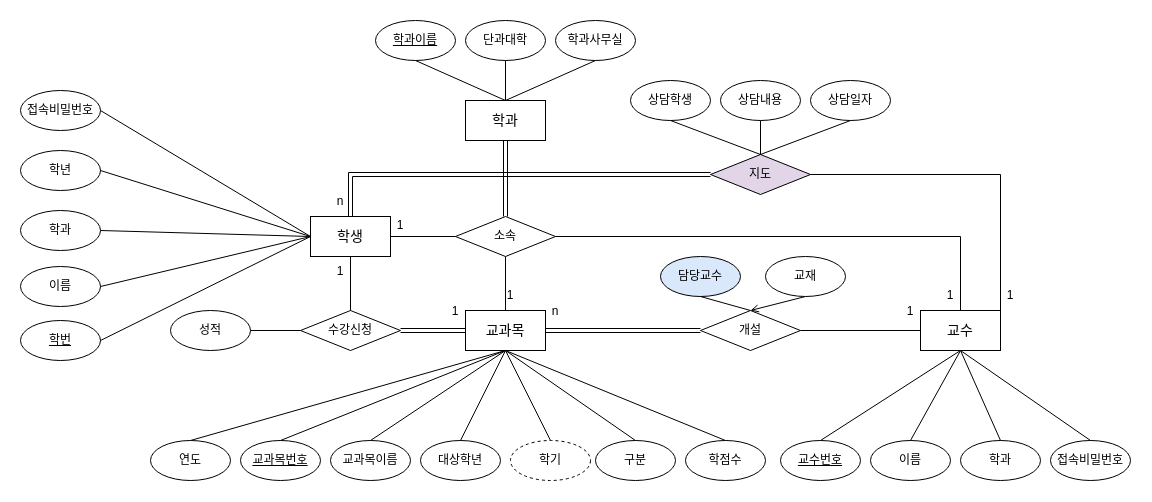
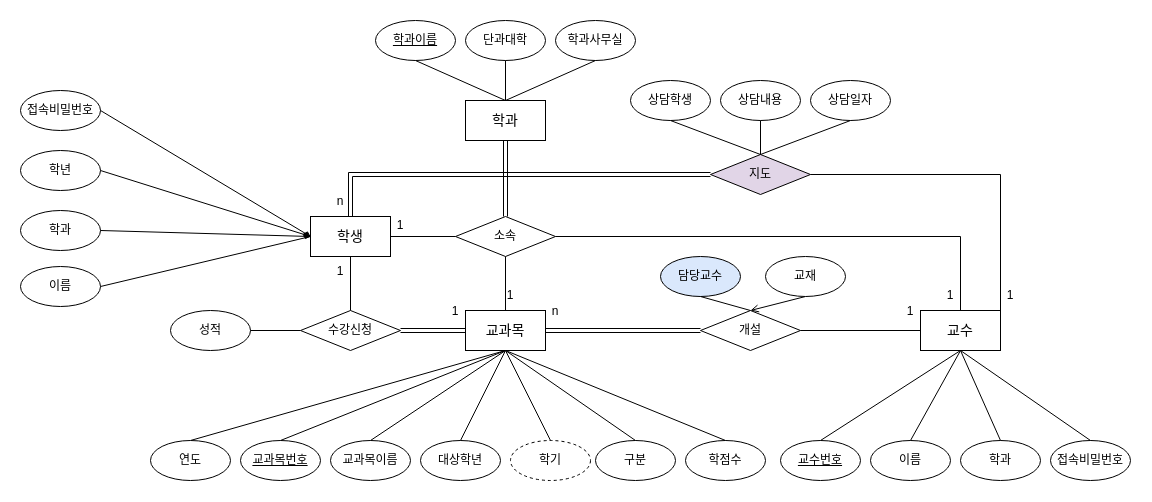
edge "학년" -- "학생": arrowhead none -> diamond
edge "학생" -- "학번": removed
node "학번": removed
